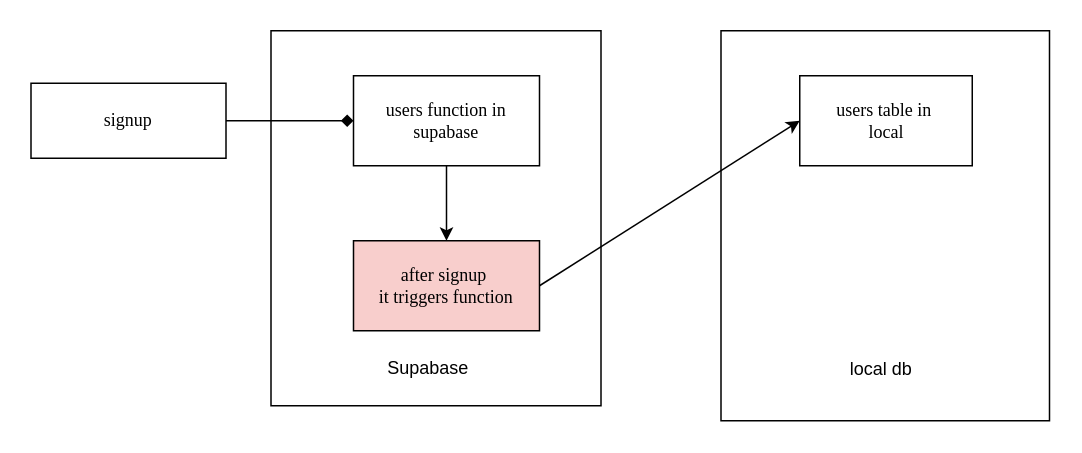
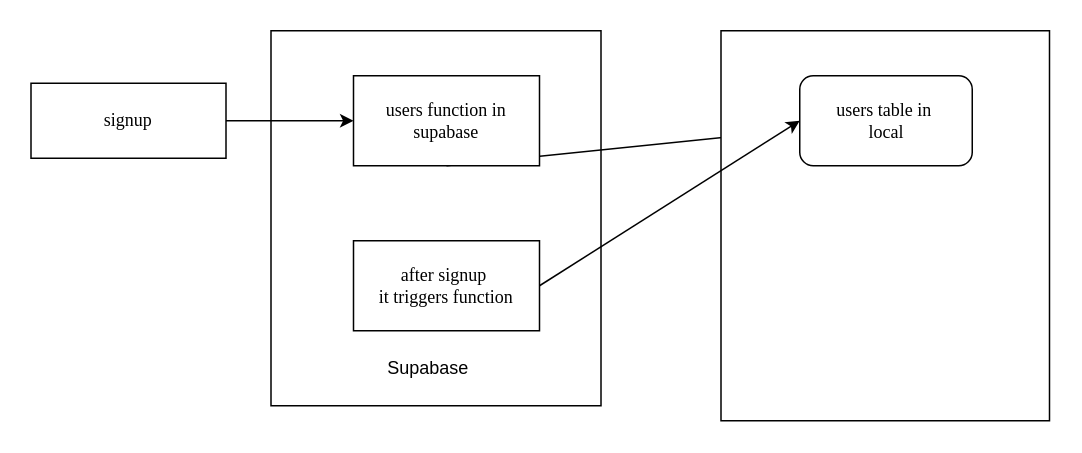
edge "signup" -> "users function in supabase": arrowhead diamond -> classic
node "users table in local": shape rectangle -> rounded rectangle
edge "users function in supabase" -> "after signup it triggers function": now "users function in supabase" -> "users table in local"
node "after signup it triggers function": fillcolor #f8cecc -> #ffffff
node "local db": removed
